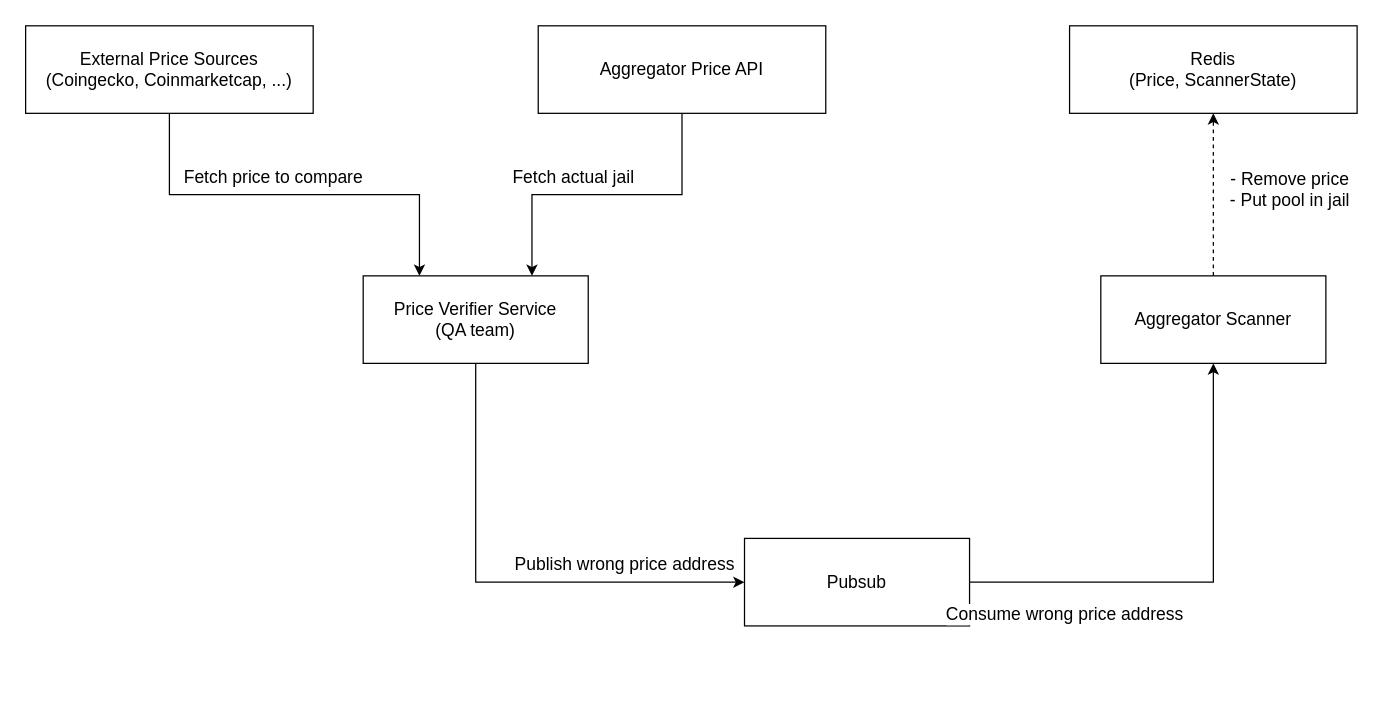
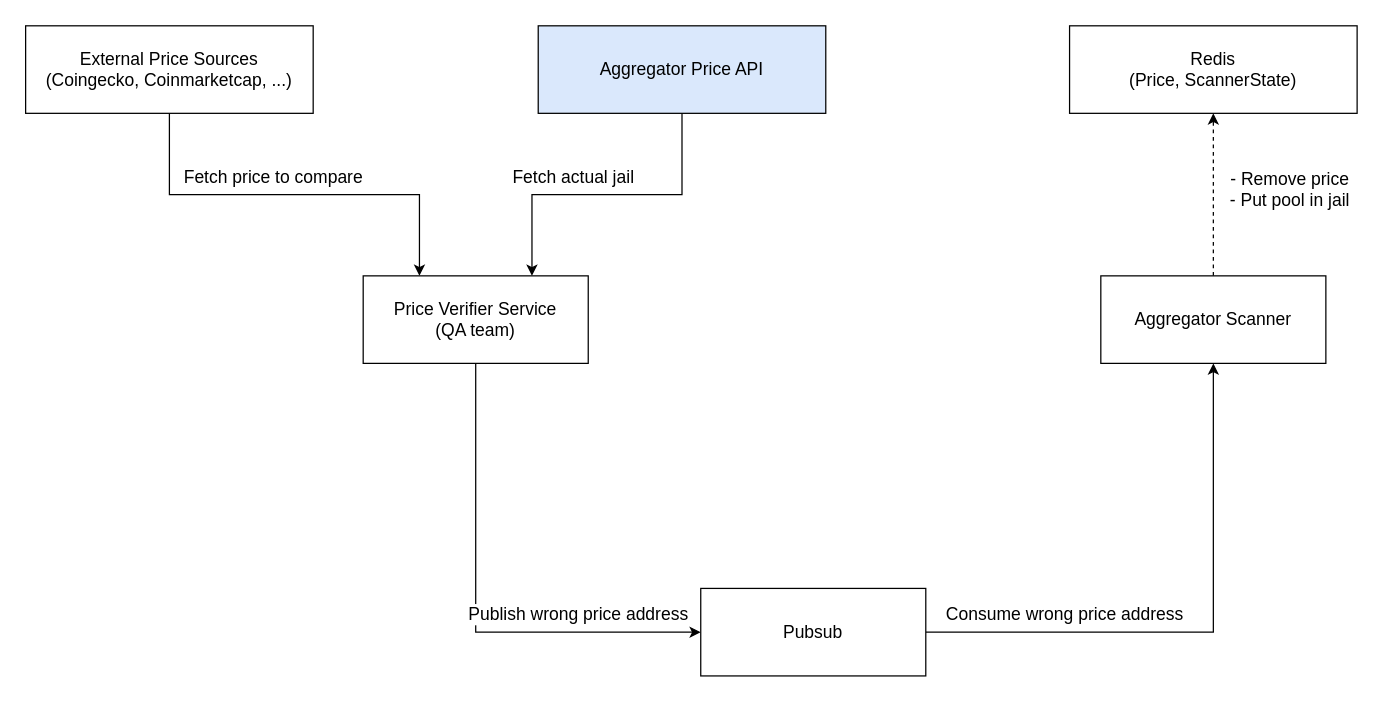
node "Aggregator Price API": fillcolor #ffffff -> #dae8fc
node "Pubsub": moved (857, 582) -> (813, 632)
